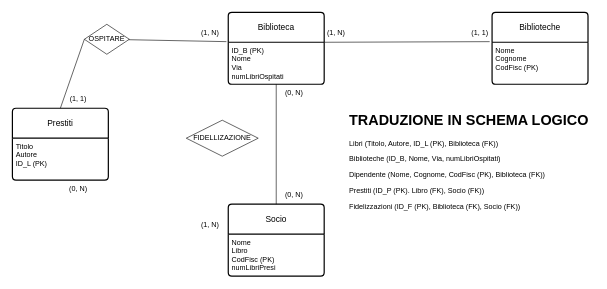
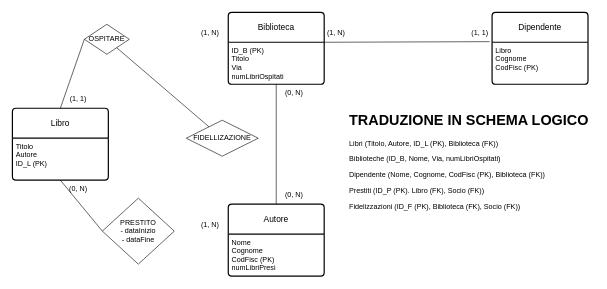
node "Biblioteche": label "Biblioteche" -> "Dipendente"
edge "OSPITARE" -- "Biblioteca": now "OSPITARE" -- "FIDELLIZAZIONE"
node "Nome Cognome CodFisc (PK)": label "Nome Cognome CodFisc (PK)" -> "Libro Cognome CodFisc (PK)"
node "ID_B (PK) Nome Via numLibriOspitati": label "ID_B (PK) Nome Via numLibriOspitati" -> "ID_B (PK) Titolo Via numLibriOspitati"
node "Prestiti": label "Prestiti" -> "Libro"
edge "Titolo Autore ID_L (PK)" -- "PRESTITO - dataInizio - dataFine": added
node "Socio": label "Socio" -> "Autore"
node "PRESTITO - dataInizio - dataFine": added
node "Nome Libro CodFisc (PK) numLibriPresi": label "Nome Libro CodFisc (PK) numLibriPresi" -> "Nome Cognome CodFisc (PK) numLibriPresi"
